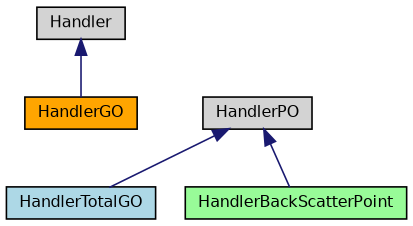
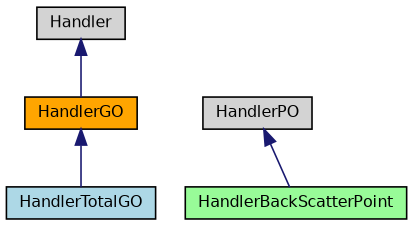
edge "HandlerTotalGO" -> "HandlerPO": now "HandlerTotalGO" -> "HandlerGO"
